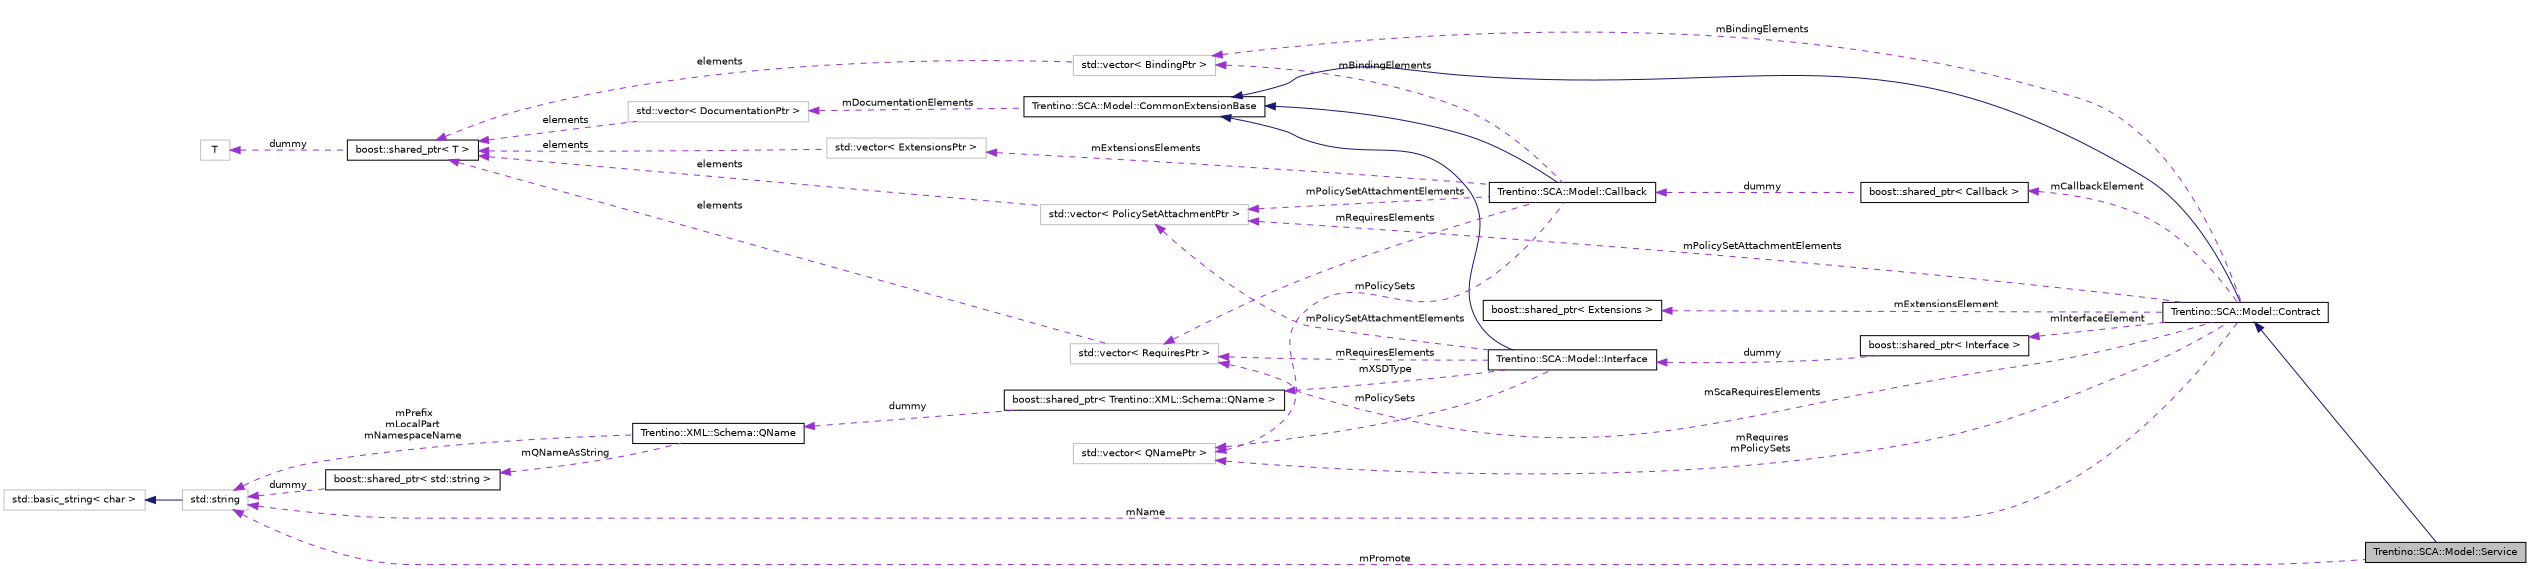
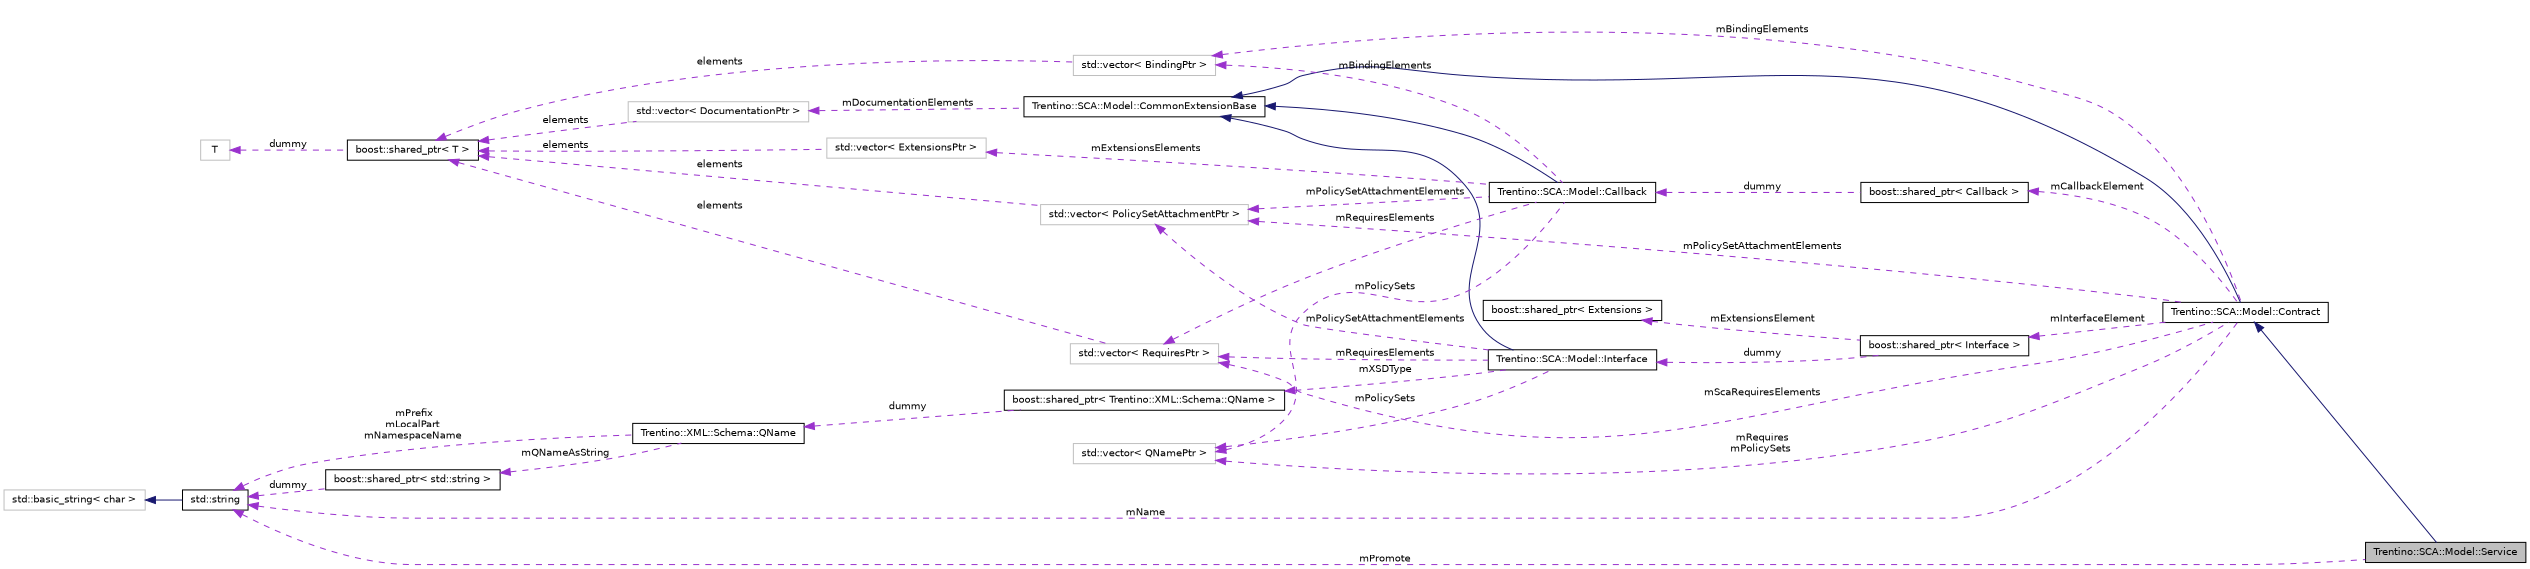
edge "Trentino::SCA::Model::Contract" -> "boost::shared_ptr< Extensions >": now "boost::shared_ptr< Interface >" -> "boost::shared_ptr< Extensions >"
node "std::string": color grey75 -> black
